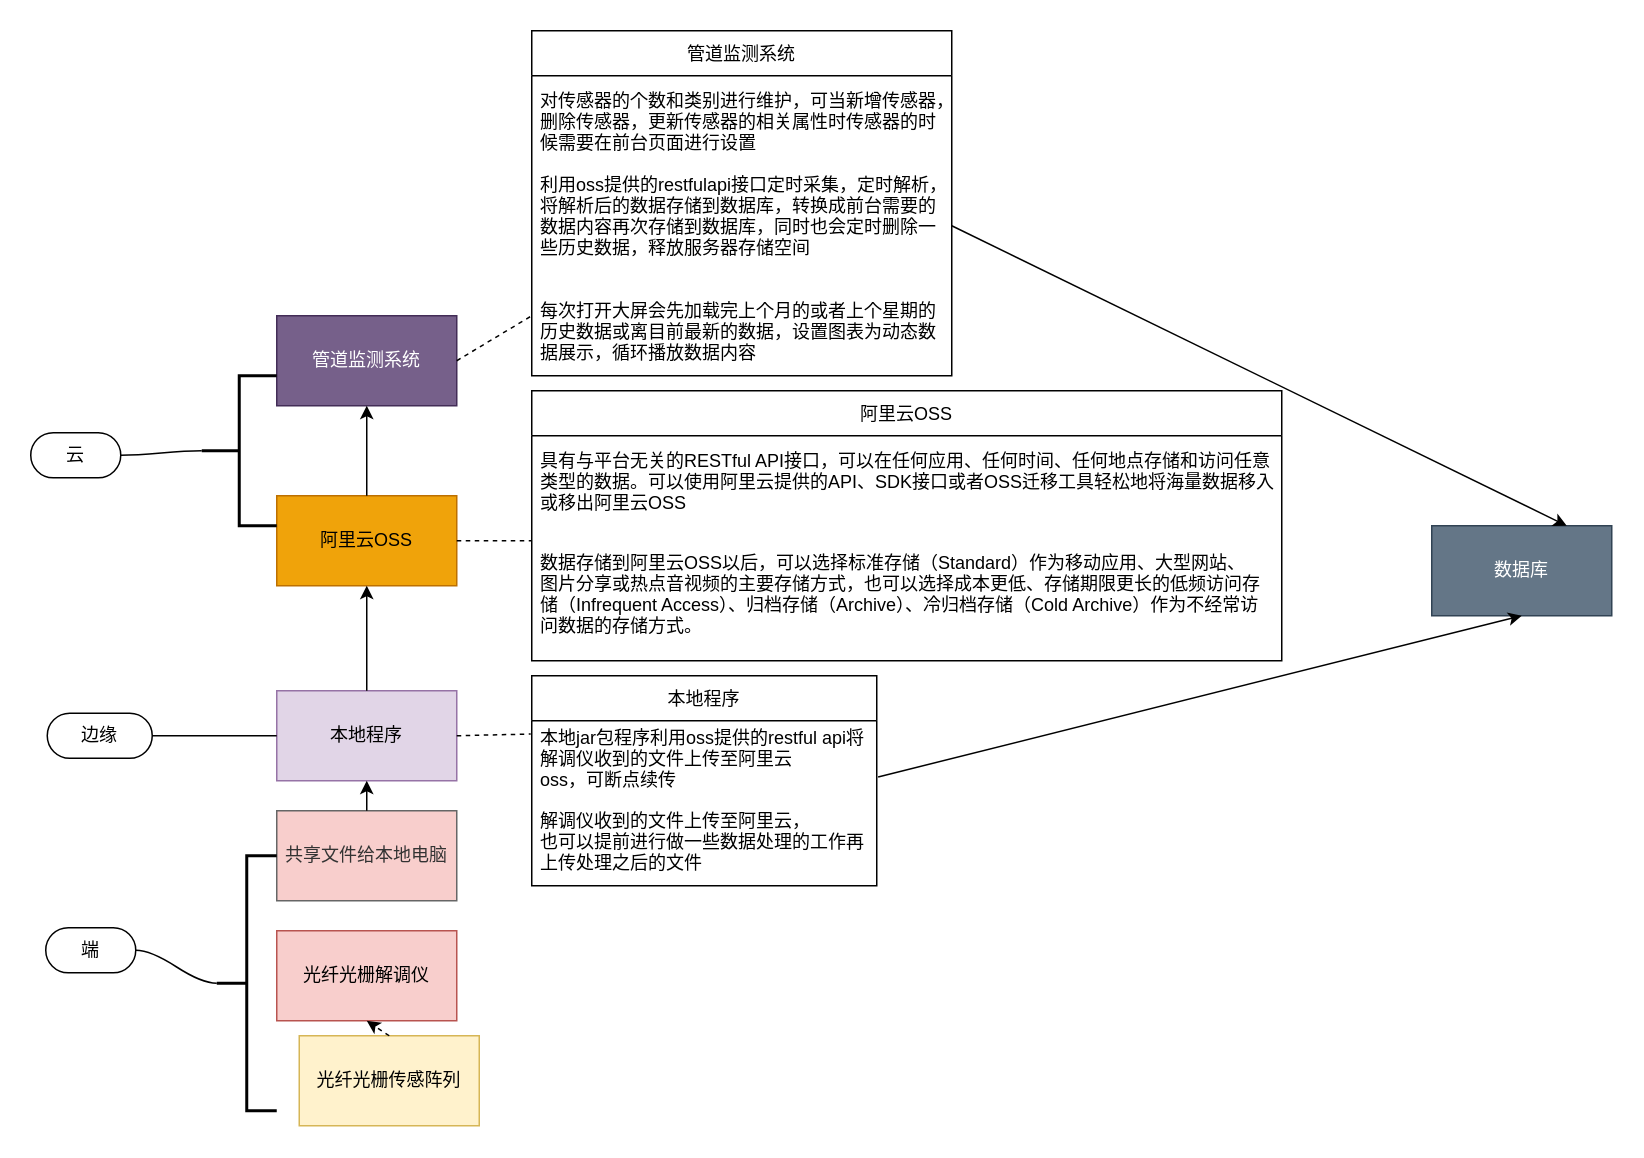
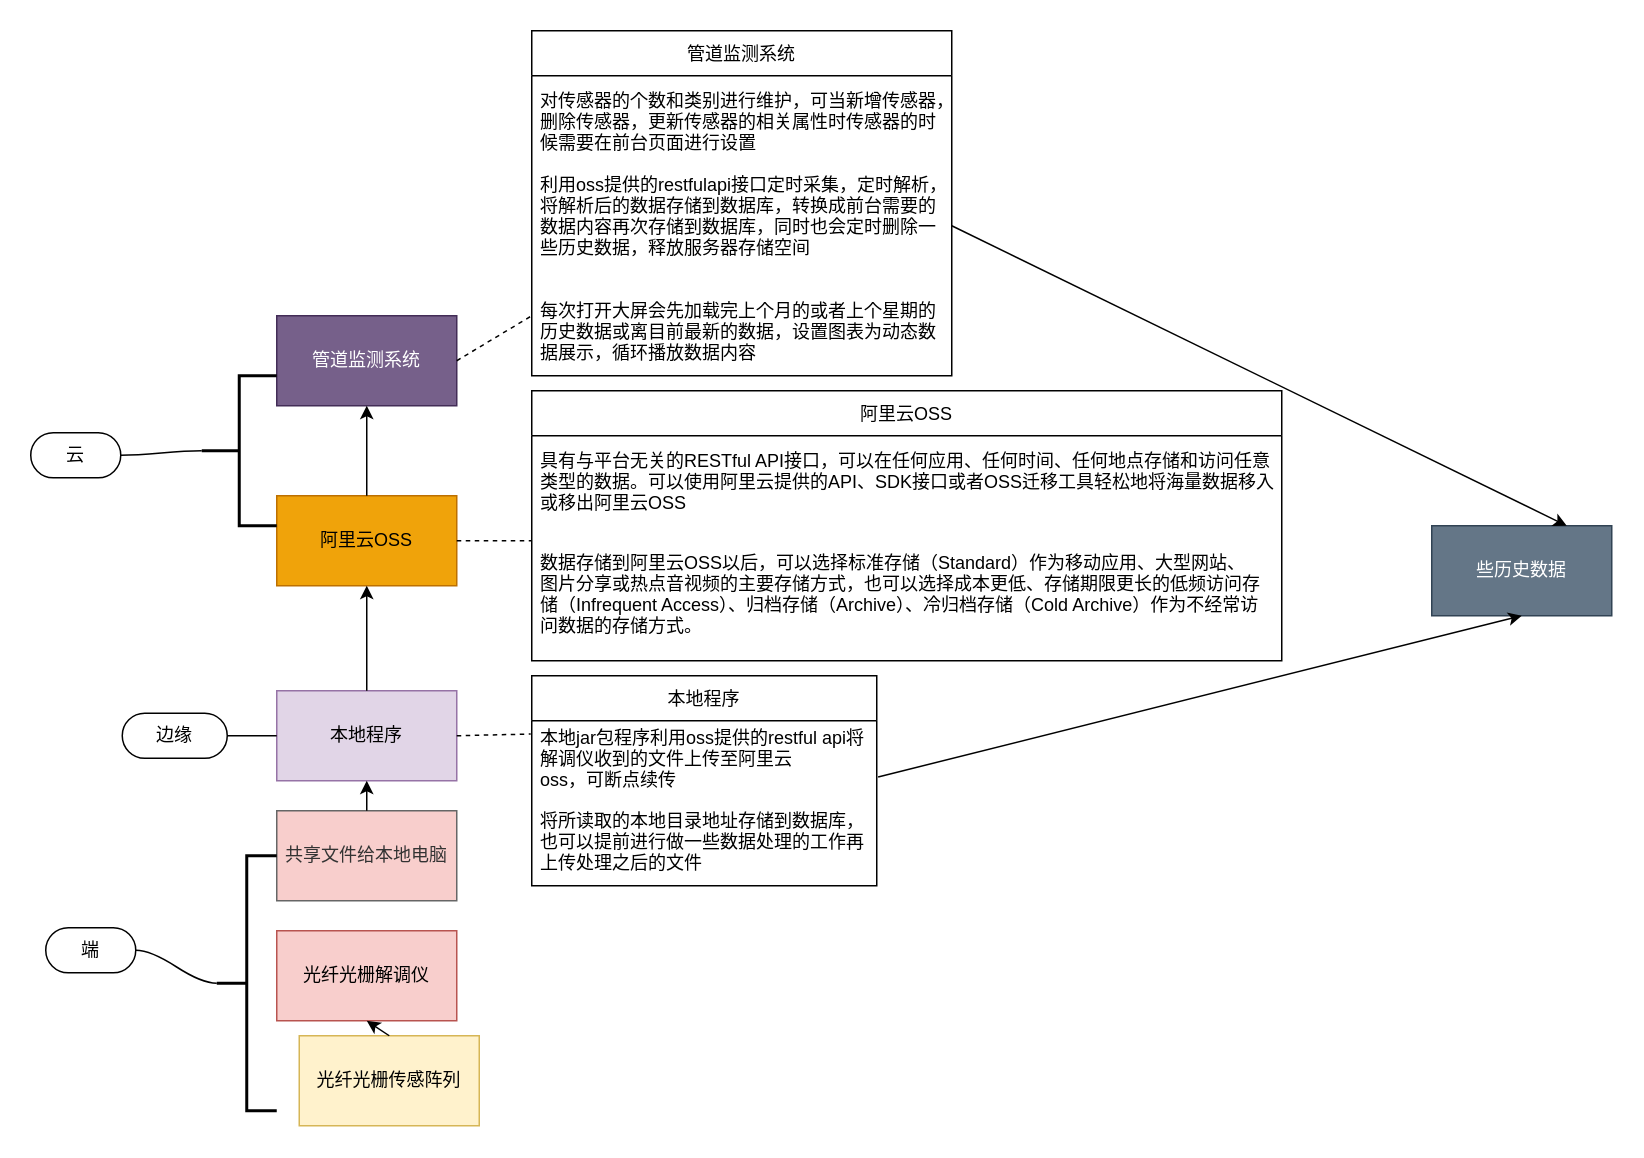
node "数据库": label "数据库" -> "些历史数据"
node "边缘": moved (100, 736) -> (175, 736)
node "解调仪收到的文件上传至阿里云， 也可以提前进行做一些数据处理的工作再 上传处理之后的文件": label "解调仪收到的文件上传至阿里云， 也可以提前进行做一些数据处理的工作再 上传处理之后的文件" -> "将所读取的本地目录地址存储到数据库， 也可以提前进行做一些数据处理的工作再 上传处理之后的文件"
edge "光纤光栅传感阵列" -> "光纤光栅解调仪": style dashed -> solid
